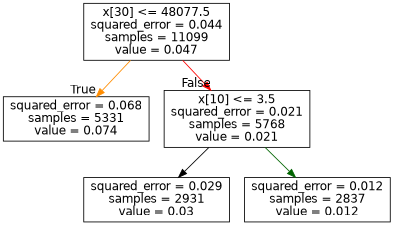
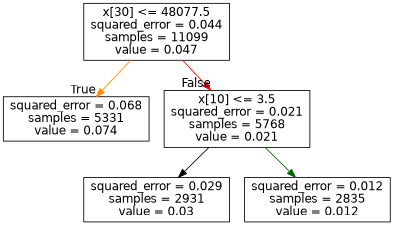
node "squared_error = 0.012 samples = 2837 value = 0.012": label "squared_error = 0.012 samples = 2837 value = 0.012" -> "squared_error = 0.012 samples = 2835 value = 0.012"
